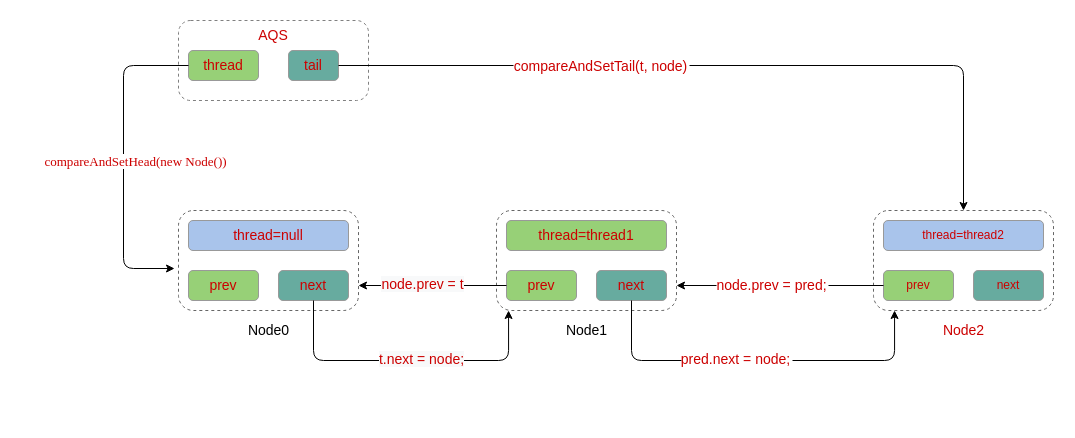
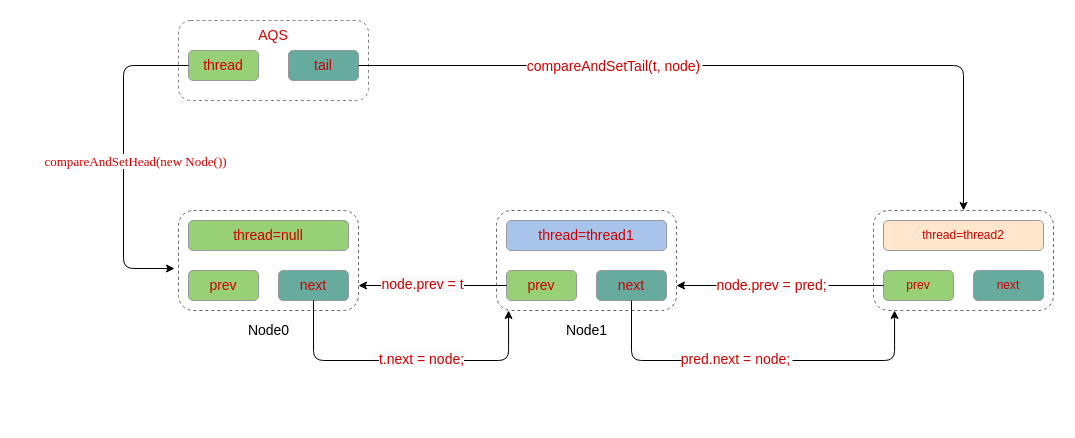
node "tail": size 50x30 -> 70x30
node "thread=null": fillcolor #a9c4eb -> #97d077
node "thread=thread1": fillcolor #97d077 -> #a9c4eb
node "thread=thread2": fillcolor #a9c4eb -> #ffe6cc
node "Node2": removed
